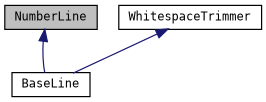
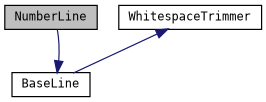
edge "BaseLine" -> "NumberLine": reversed
